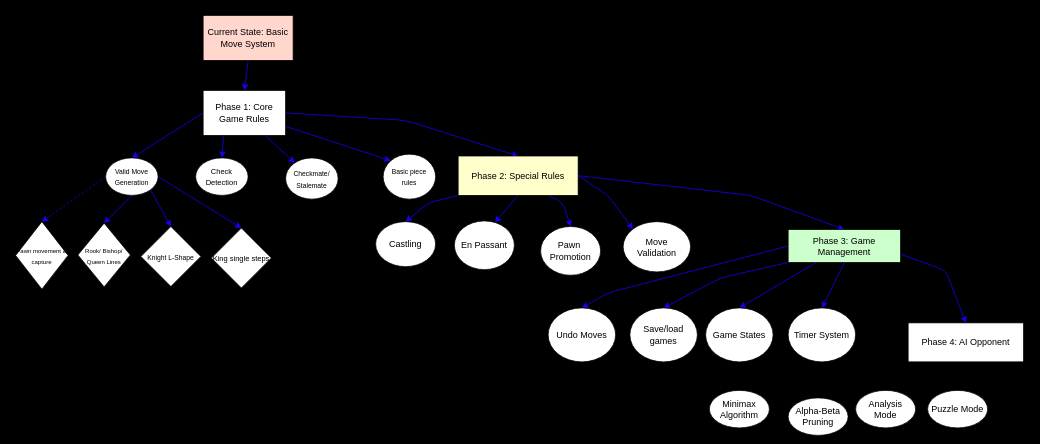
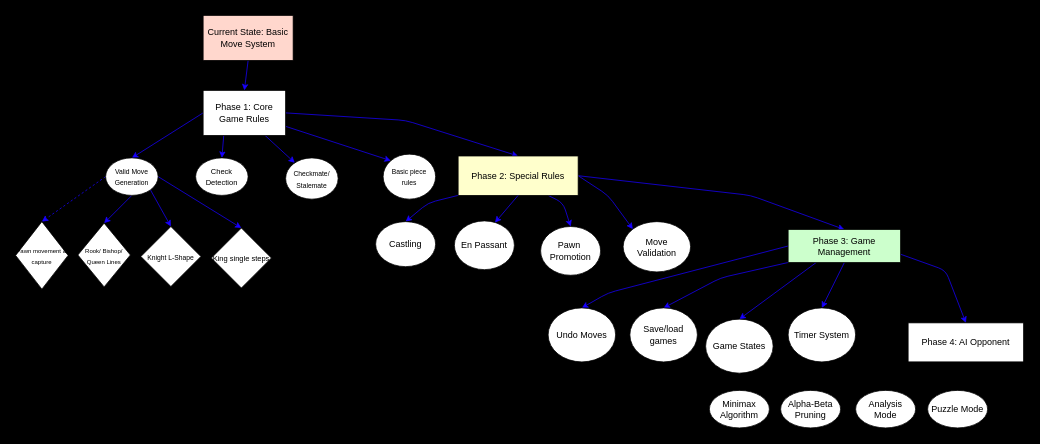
node "Game States": moved (739, 335) -> (739, 346)
node "Alpha-Beta Pruning": moved (818, 417) -> (810, 409)
